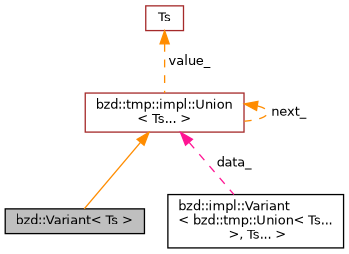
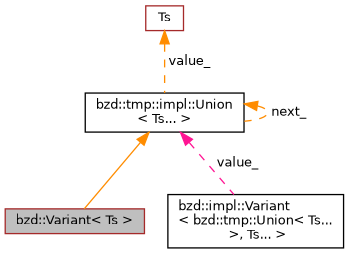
node "bzd::tmp::impl::Union < Ts... >": color brown -> black
edge "bzd::impl::Variant < bzd::tmp::Union< Ts... >, Ts... >" -> "bzd::tmp::impl::Union < Ts... >": label " data_" -> " value_"
node "bzd::Variant< Ts >": color black -> brown
